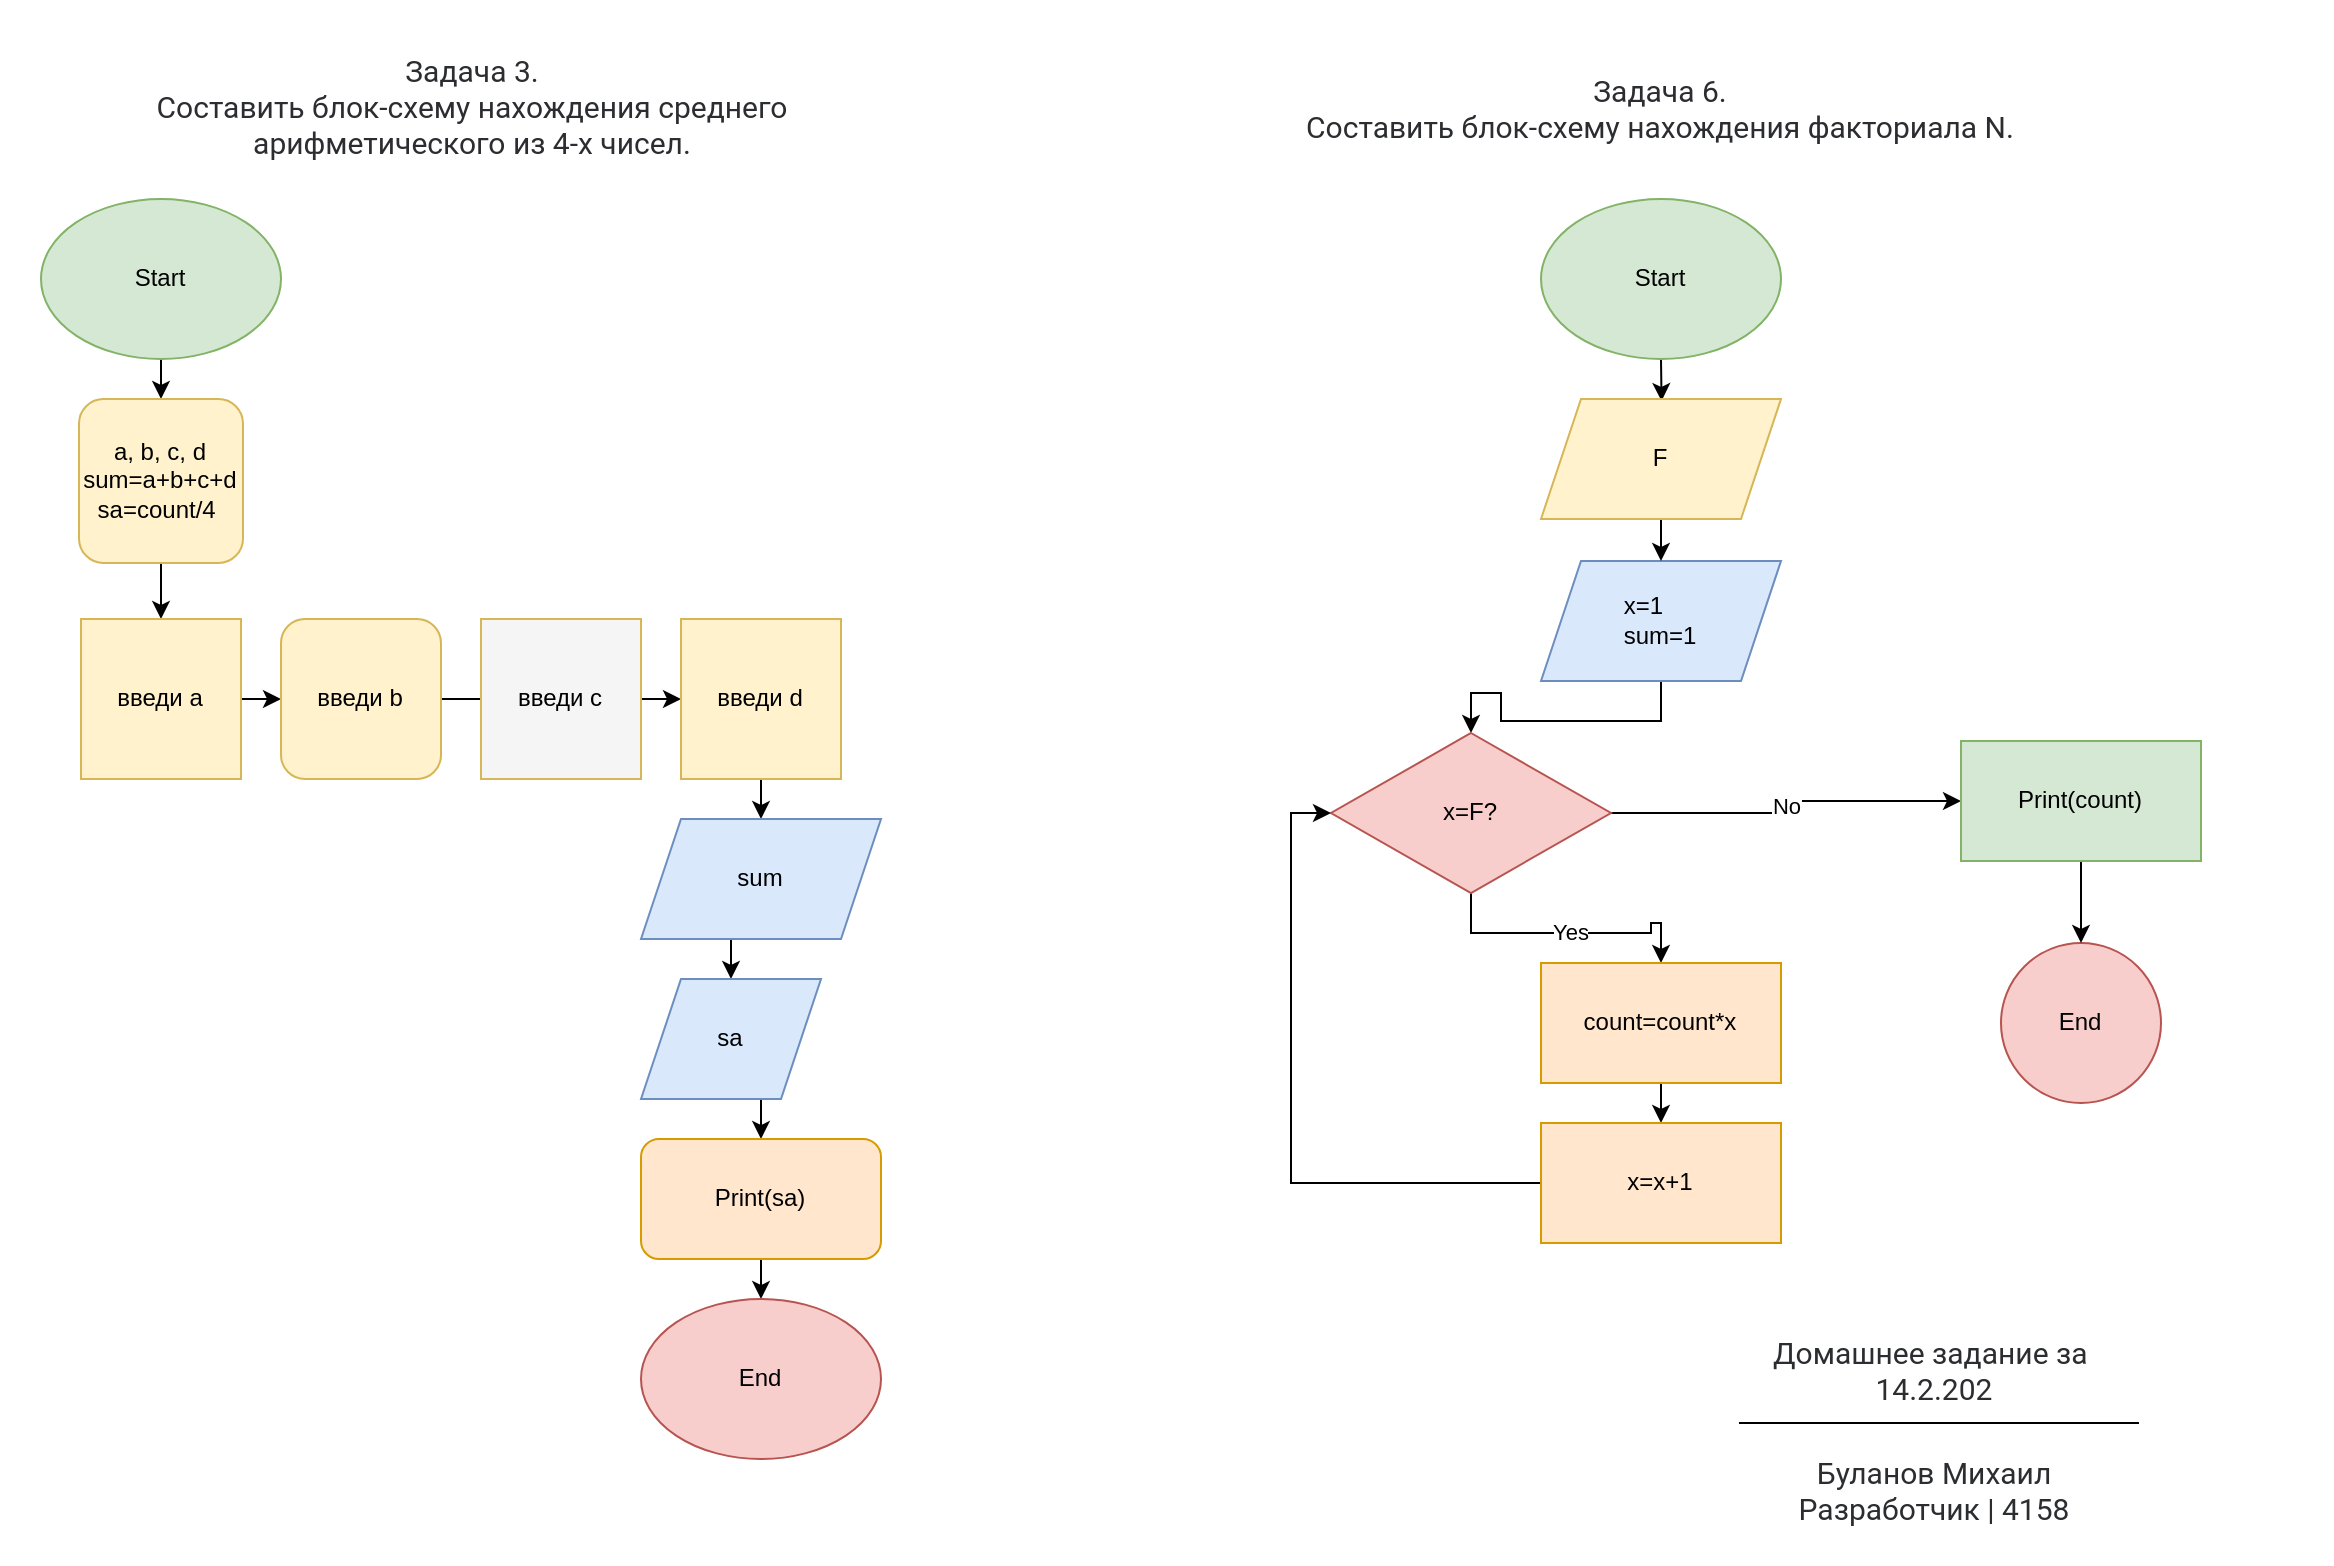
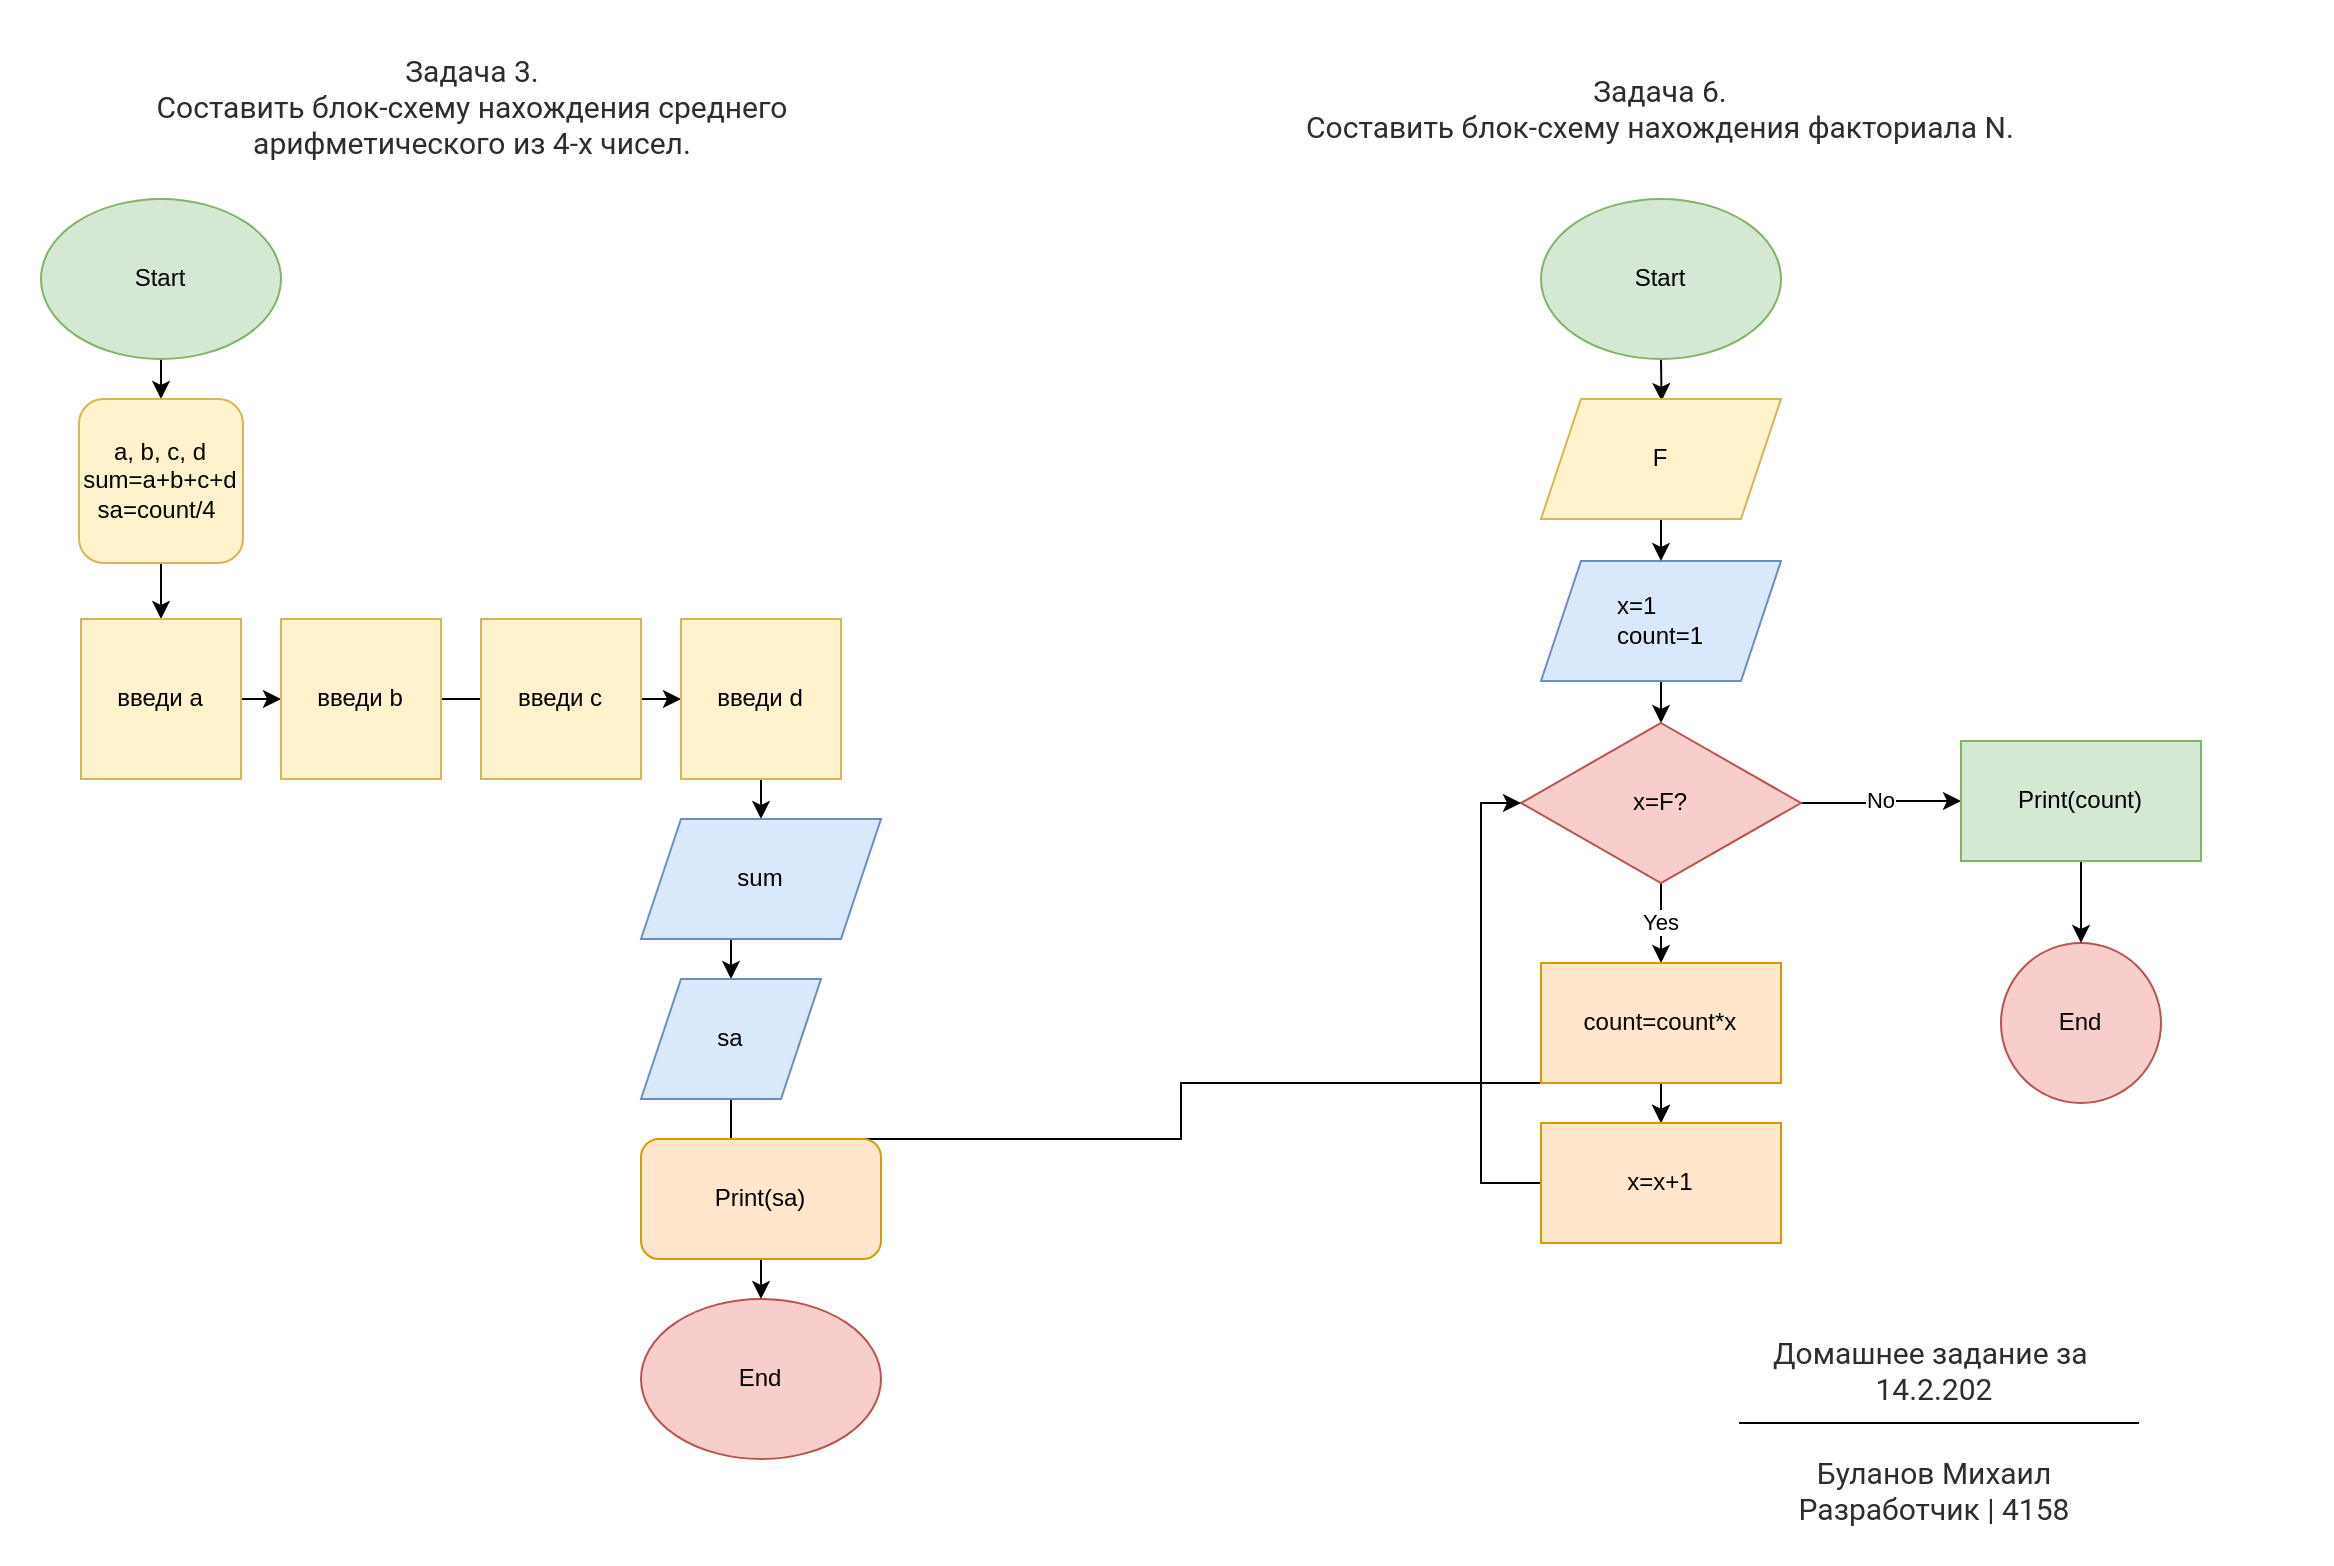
node "x=1 sum=1": label "x=1 sum=1" -> "x=1 count=1"
node "введи b": shape rounded rectangle -> rectangle
node "введи c": fillcolor #f5f5f5 -> #fff2cc
node "x=F?": moved (1471, 813) -> (1661, 803)
edge "sa" -> "Print(sa)": now "sa" -> "x=x+1"
